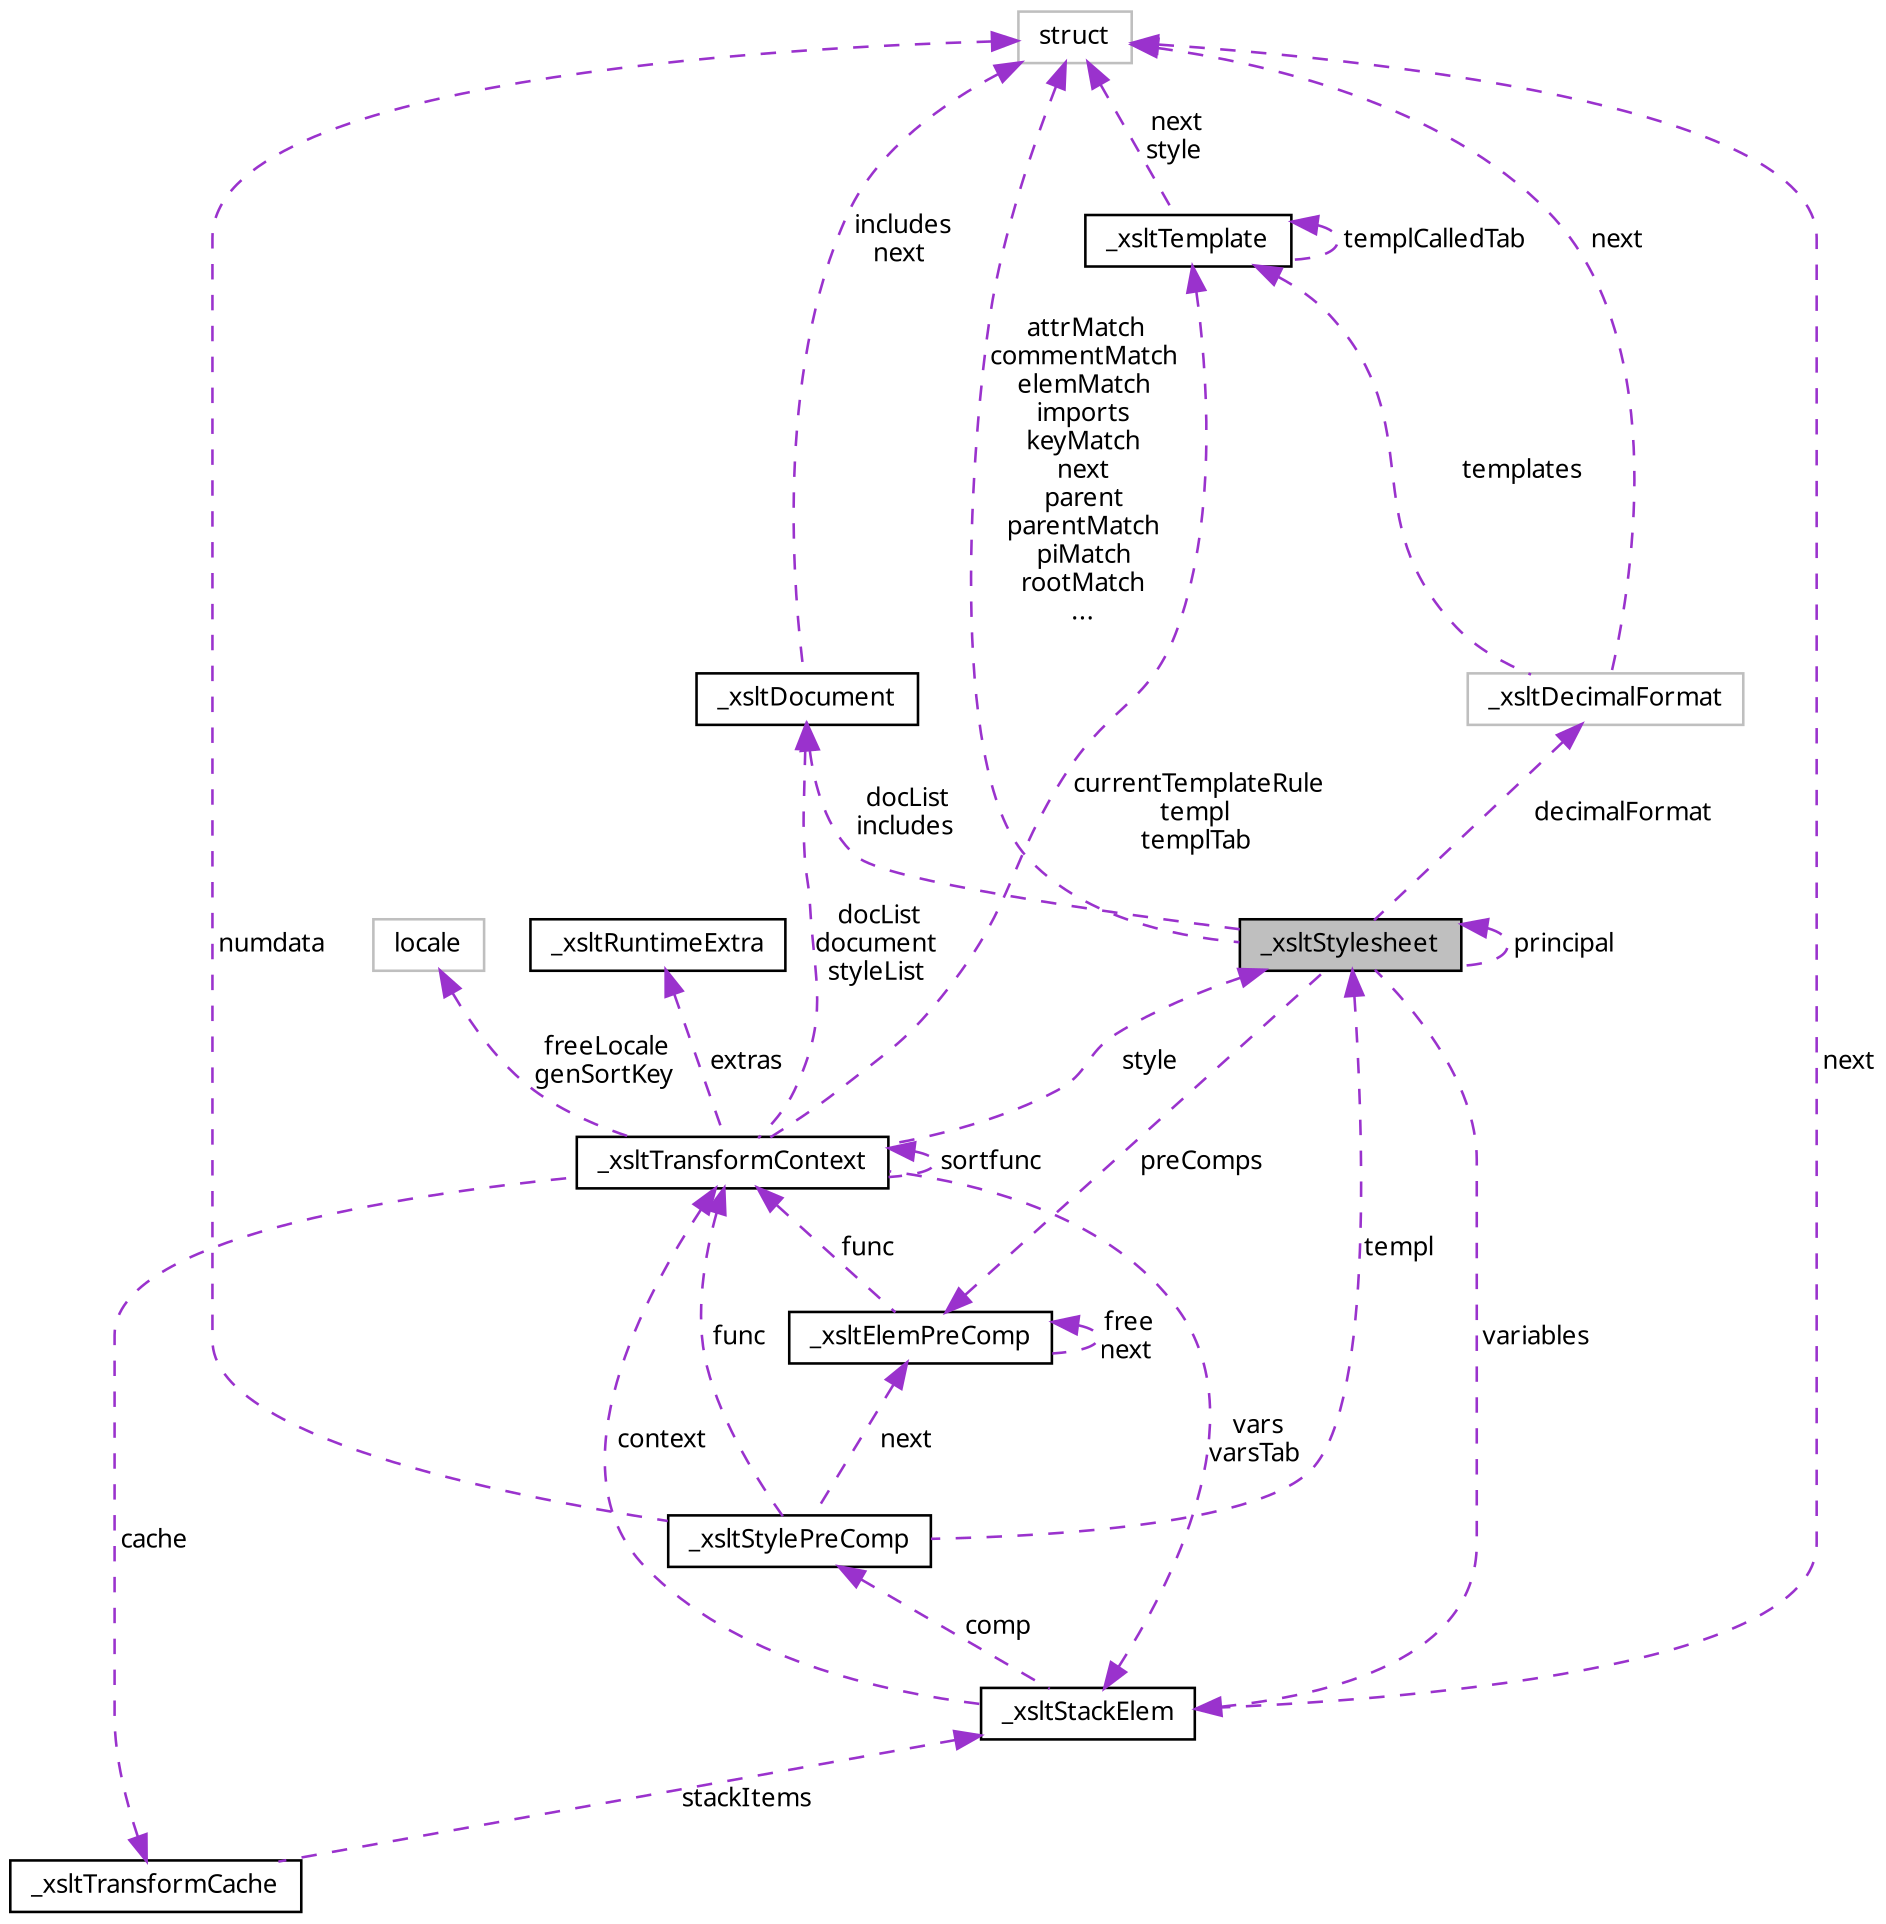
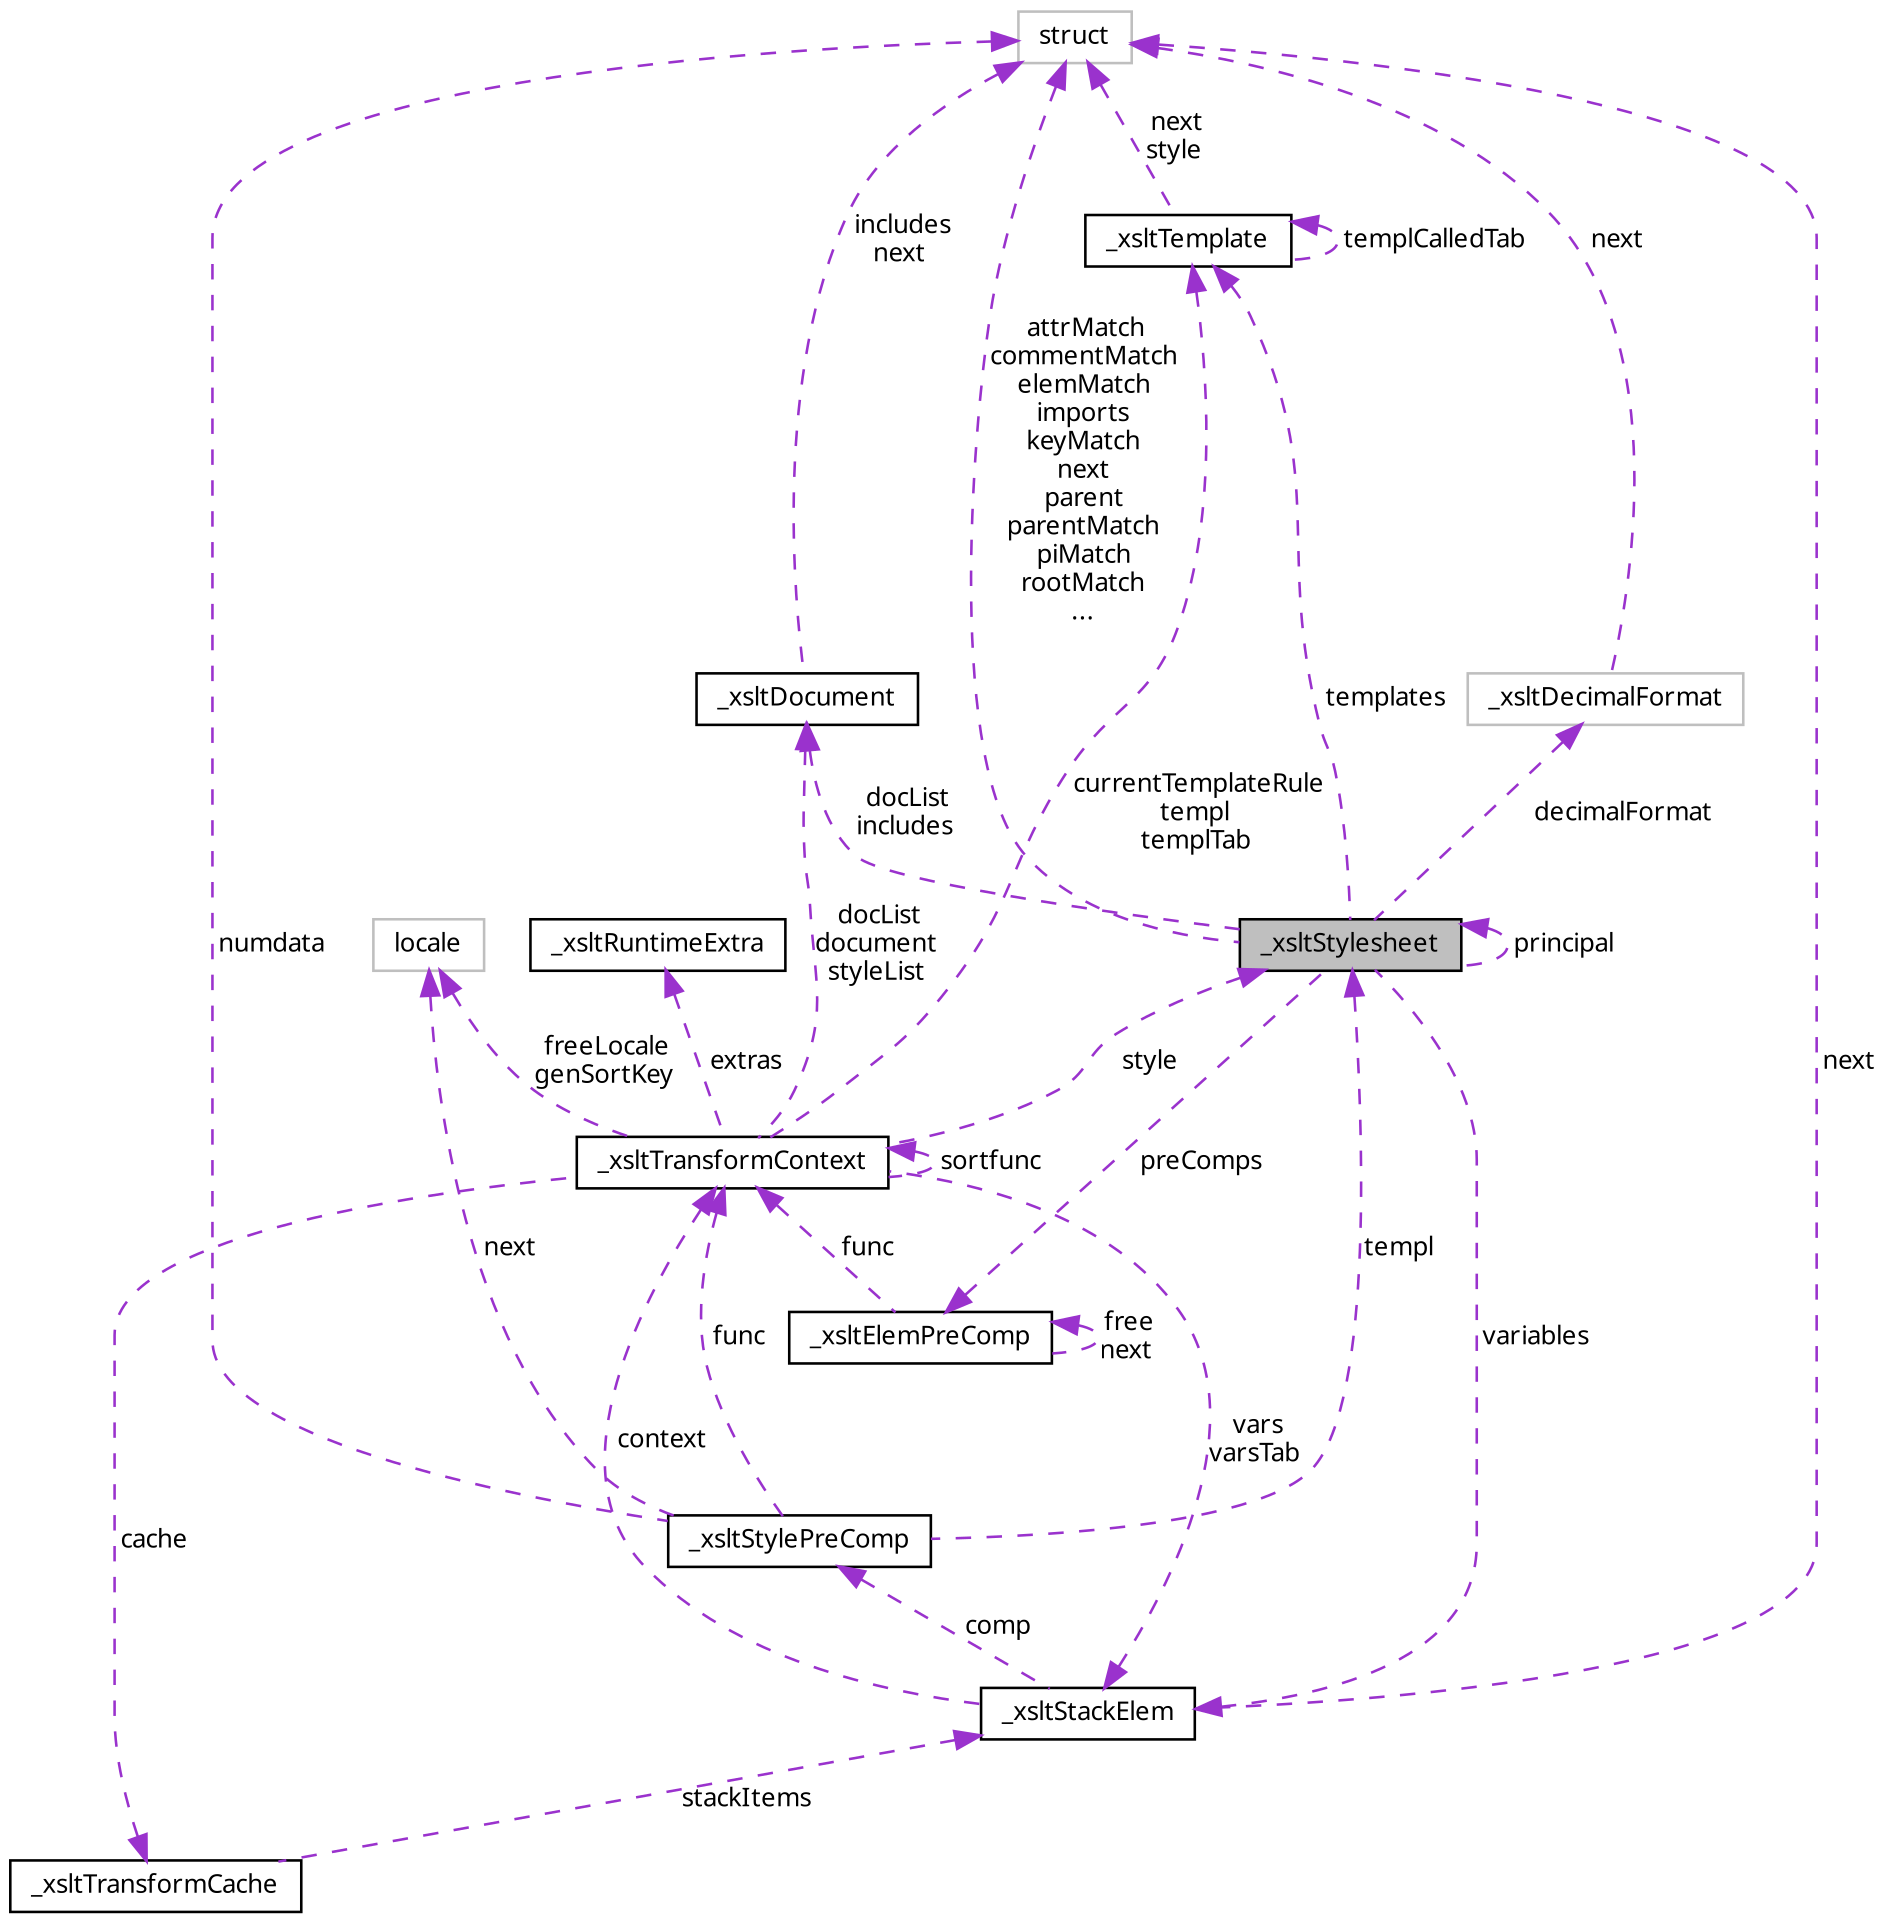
edge "_xsltDecimalFormat" -> "_xsltTemplate": now "_xsltStylesheet" -> "_xsltTemplate"
edge "_xsltStylePreComp" -> "_xsltElemPreComp": now "_xsltStylePreComp" -> "locale"
